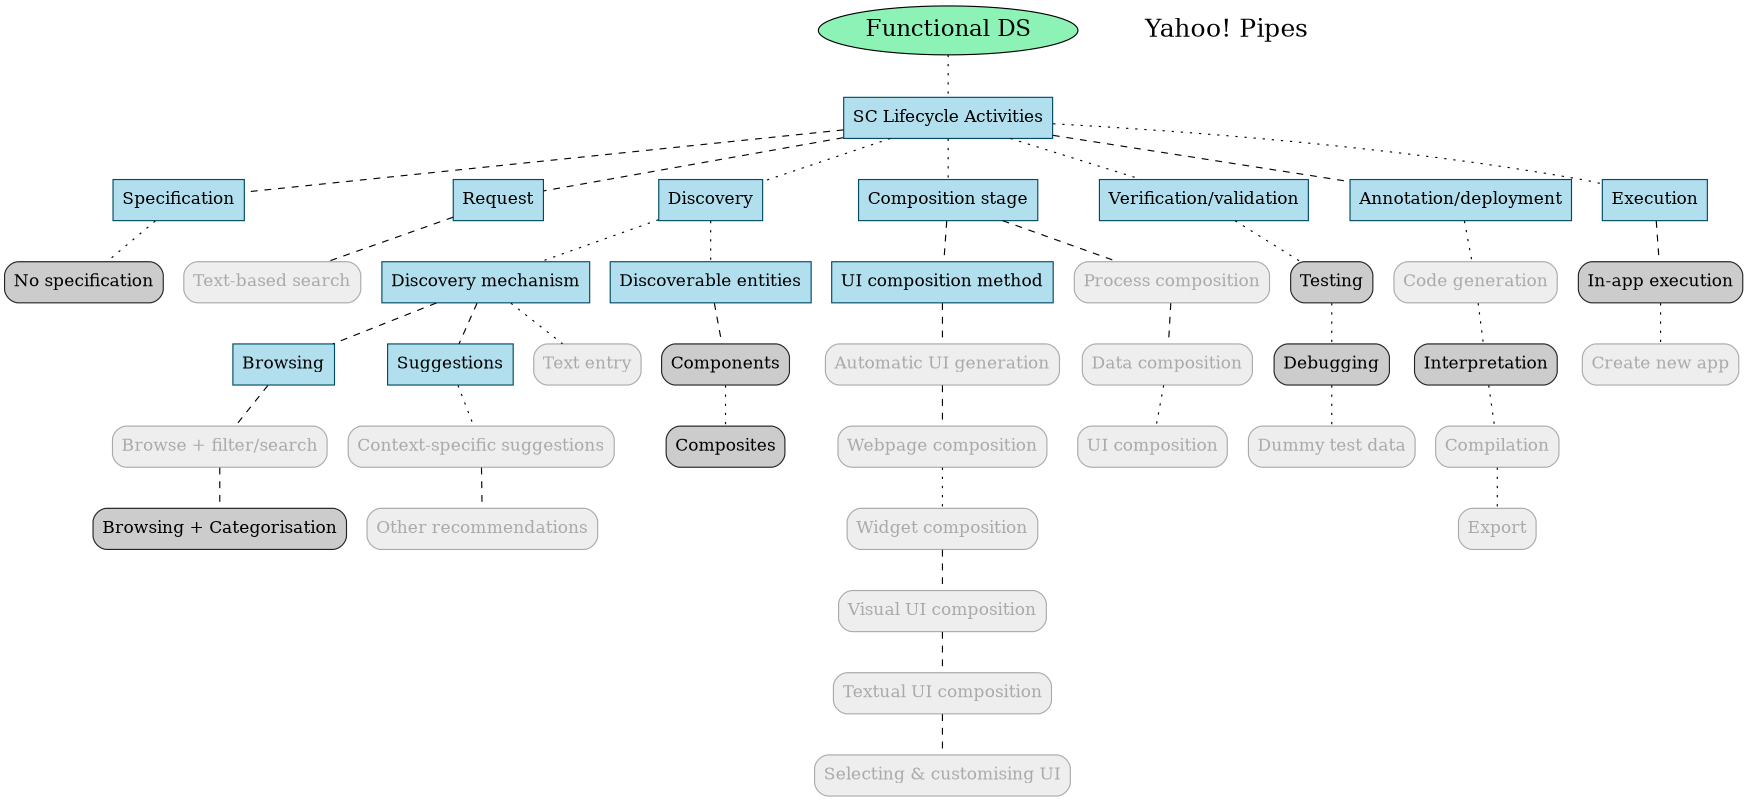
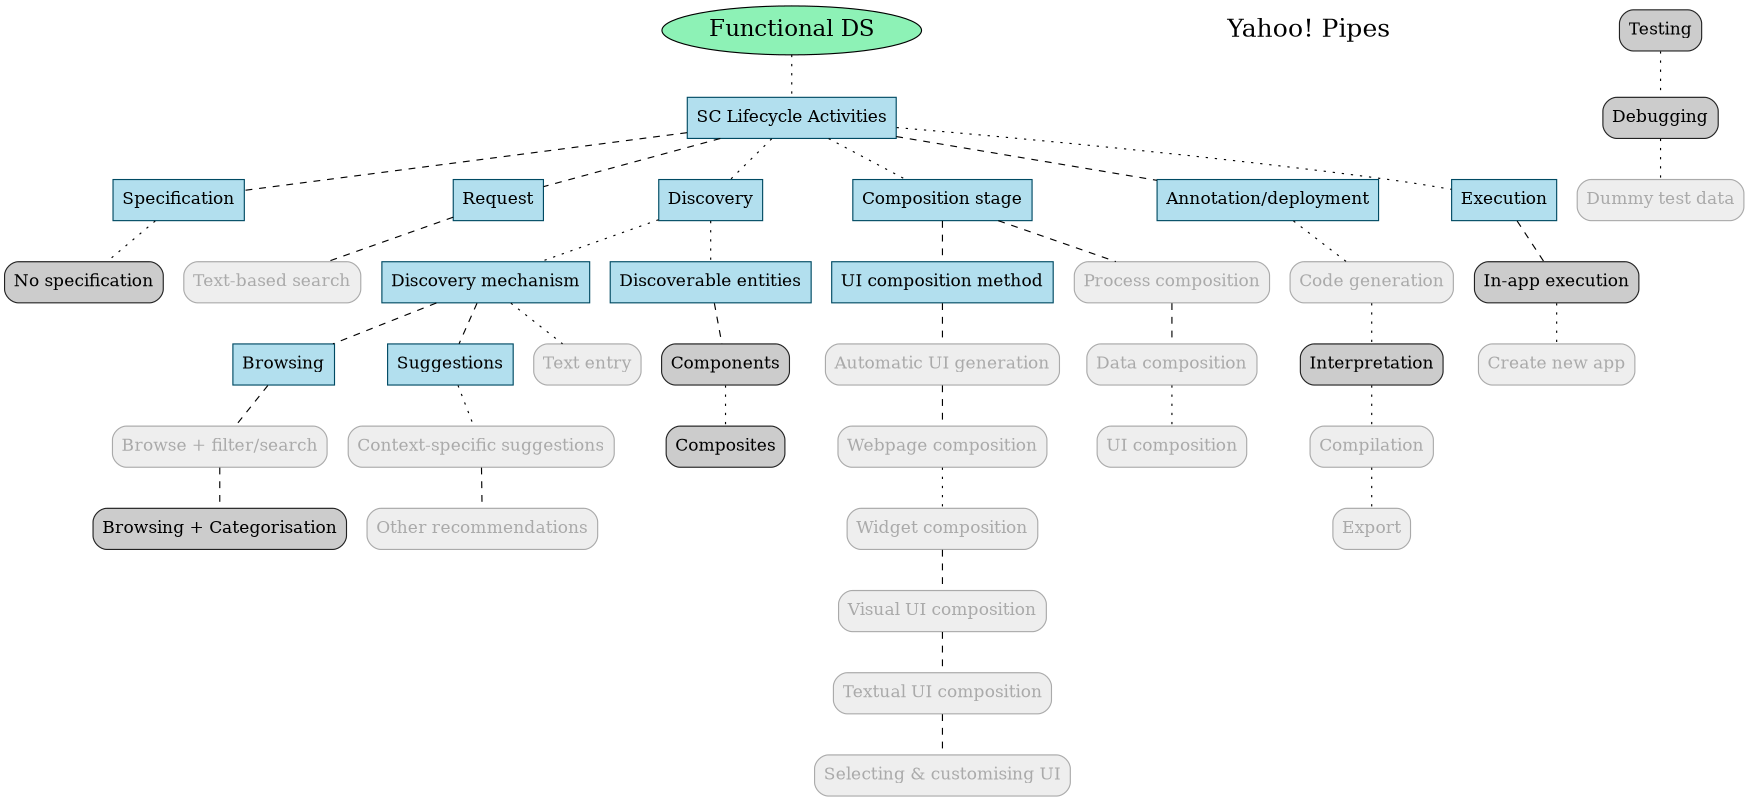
node "Verification/validation": removed
